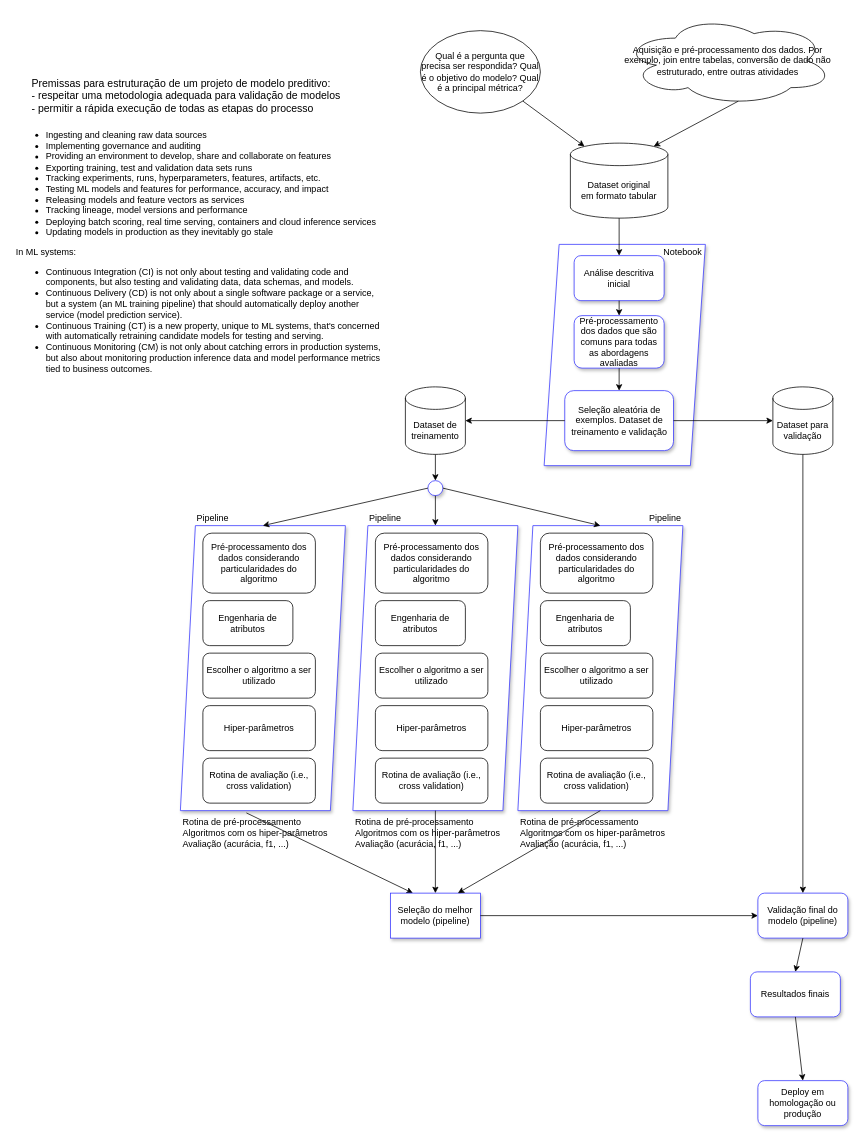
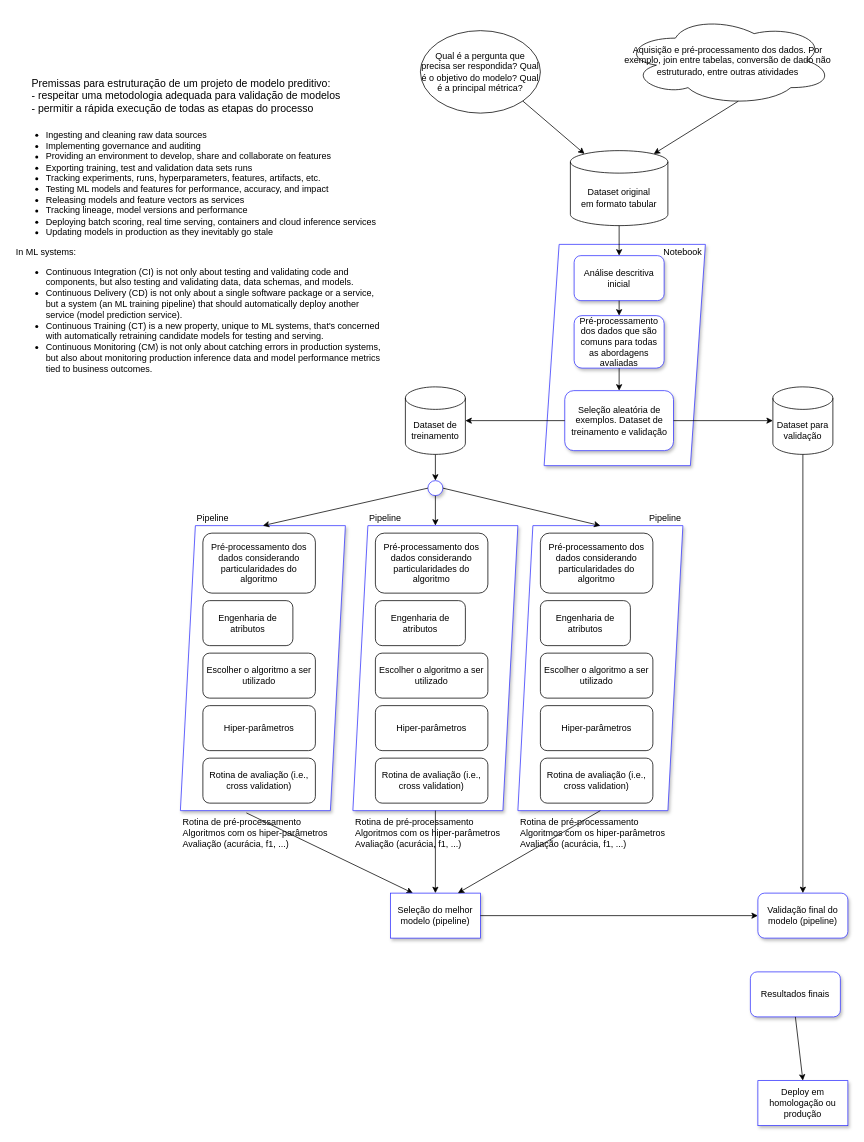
node "Dataset original em formato tabular": moved (619, 180) -> (619, 188)
edge "Validação final do modelo (pipeline)" -> "Resultados finais": removed
node "Deploy em homologação ou produção": shape rounded rectangle -> rectangle
